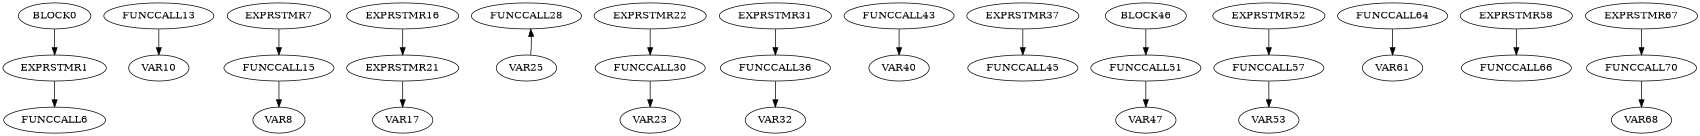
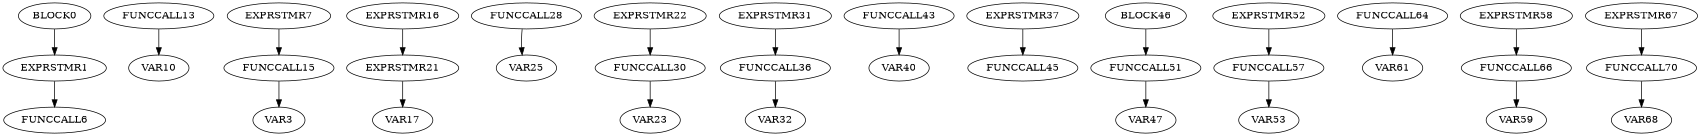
edge "VAR25" -> "FUNCCALL28": reversed
node "VAR8": label "VAR8" -> "VAR3"
node "VAR59": added
